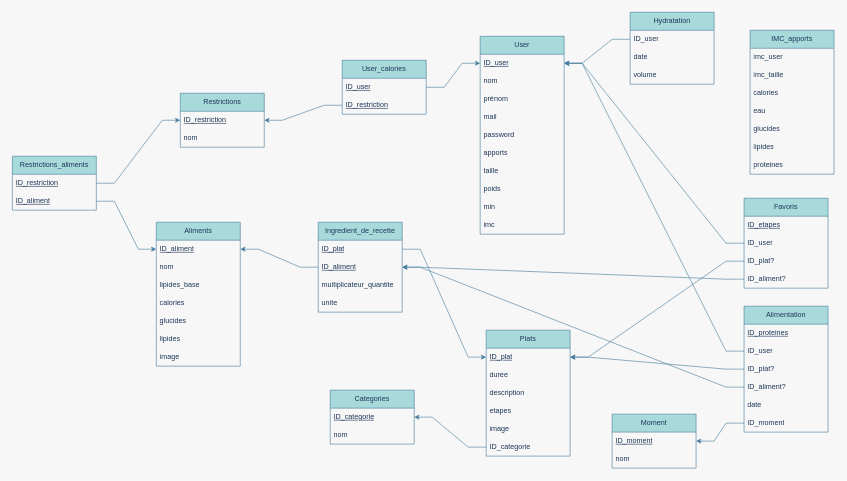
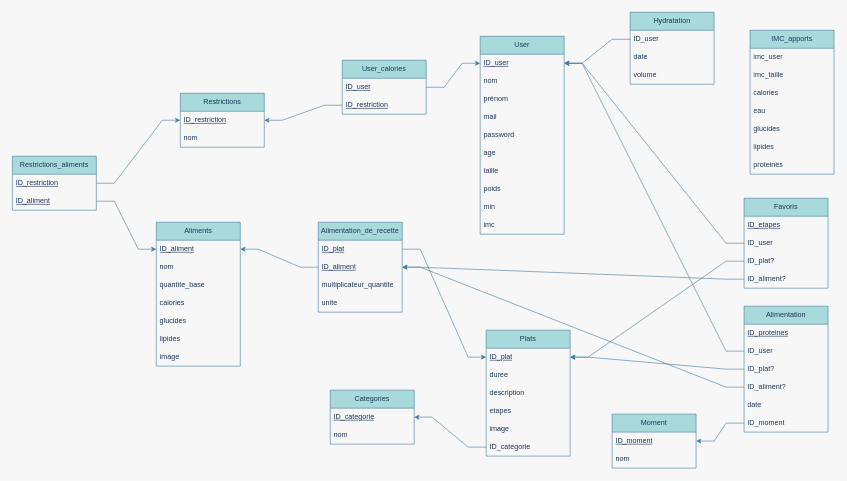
node "apports": label "apports" -> "age"
node "Ingredient_de_recette": label "Ingredient_de_recette" -> "Alimentation_de_recette"
node "lipides_base": label "lipides_base" -> "quantite_base"
